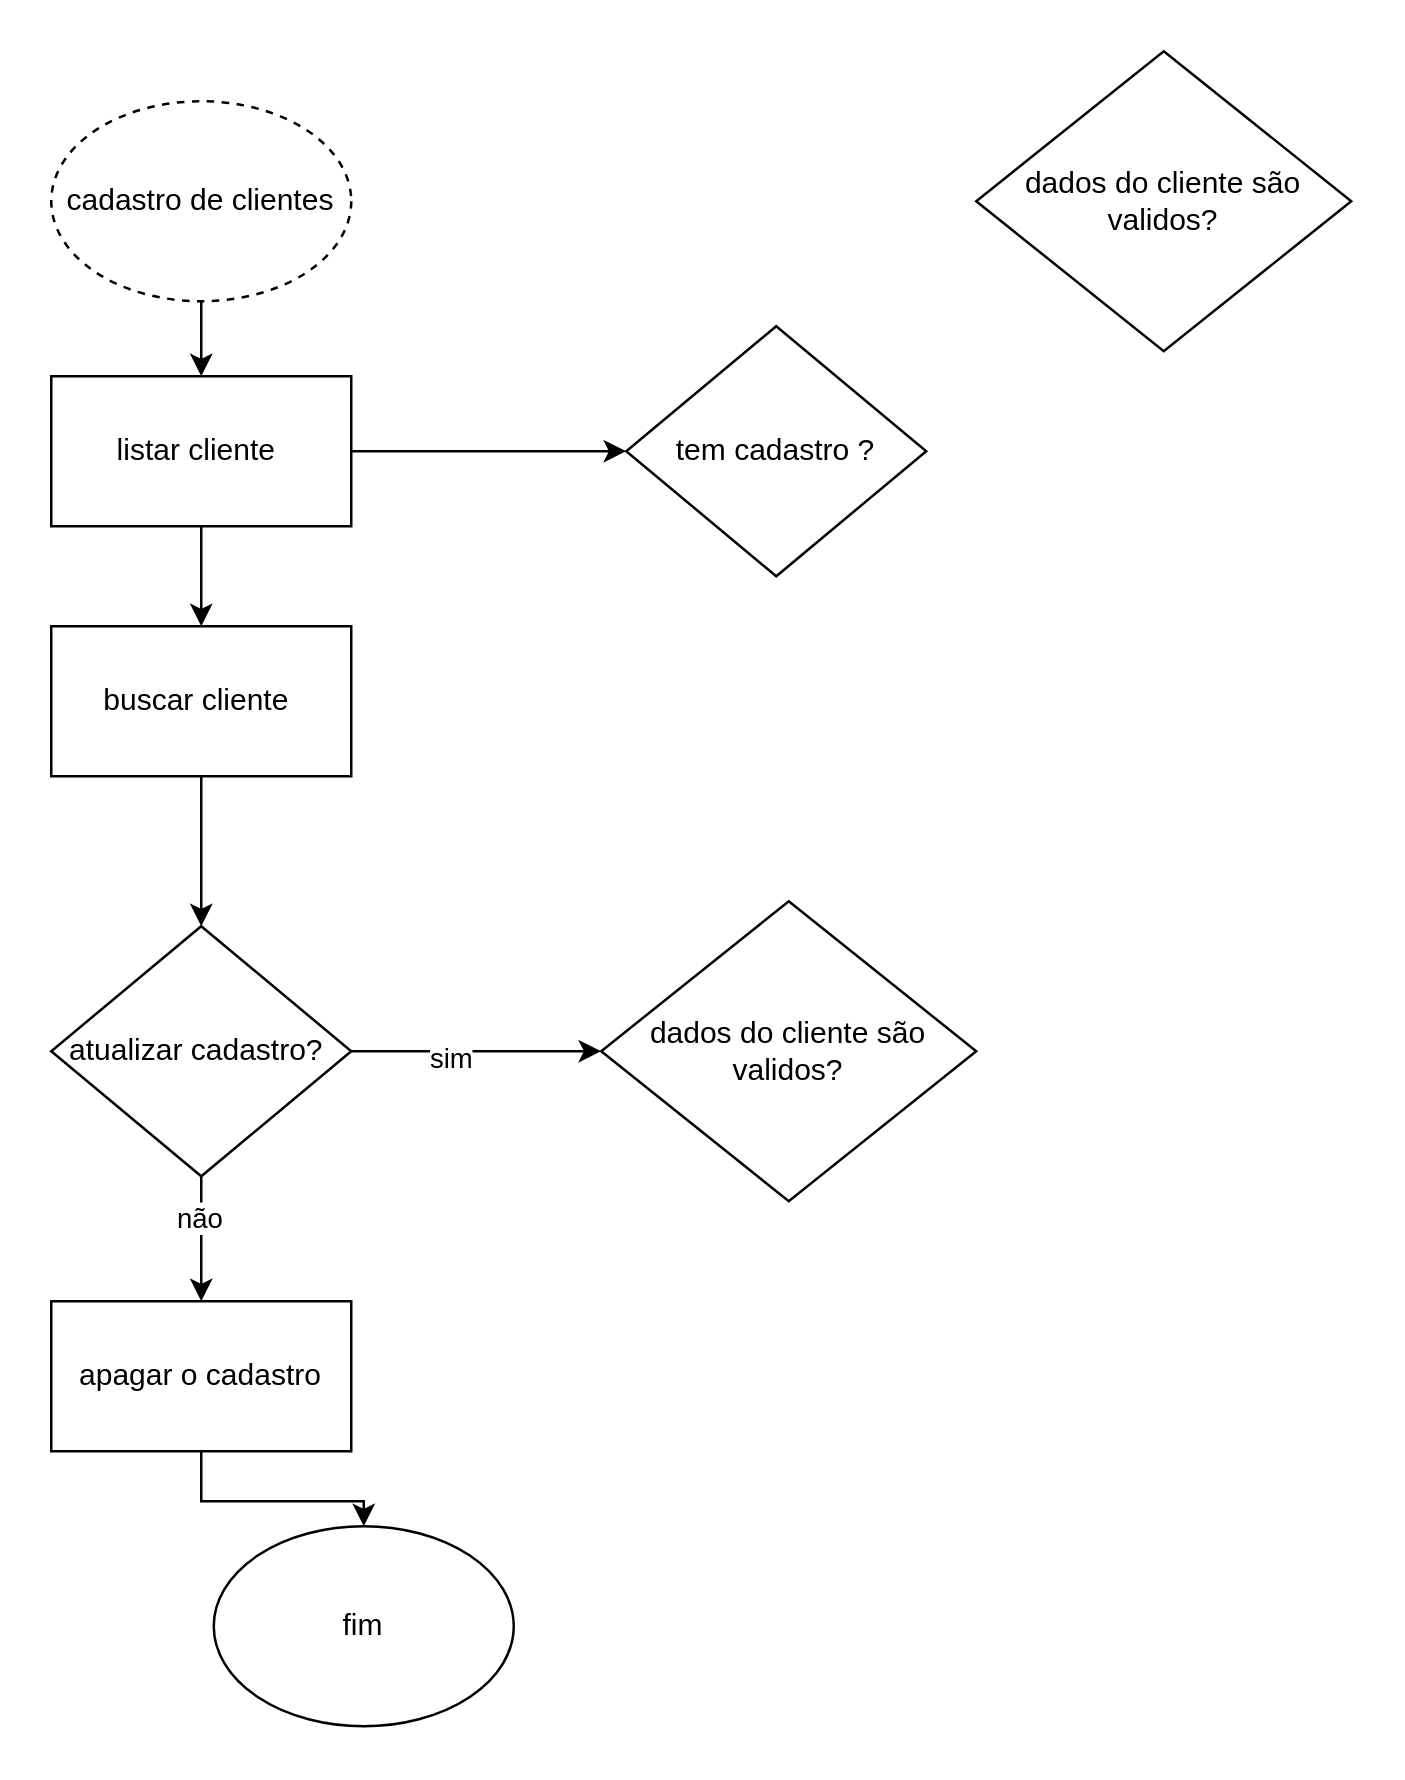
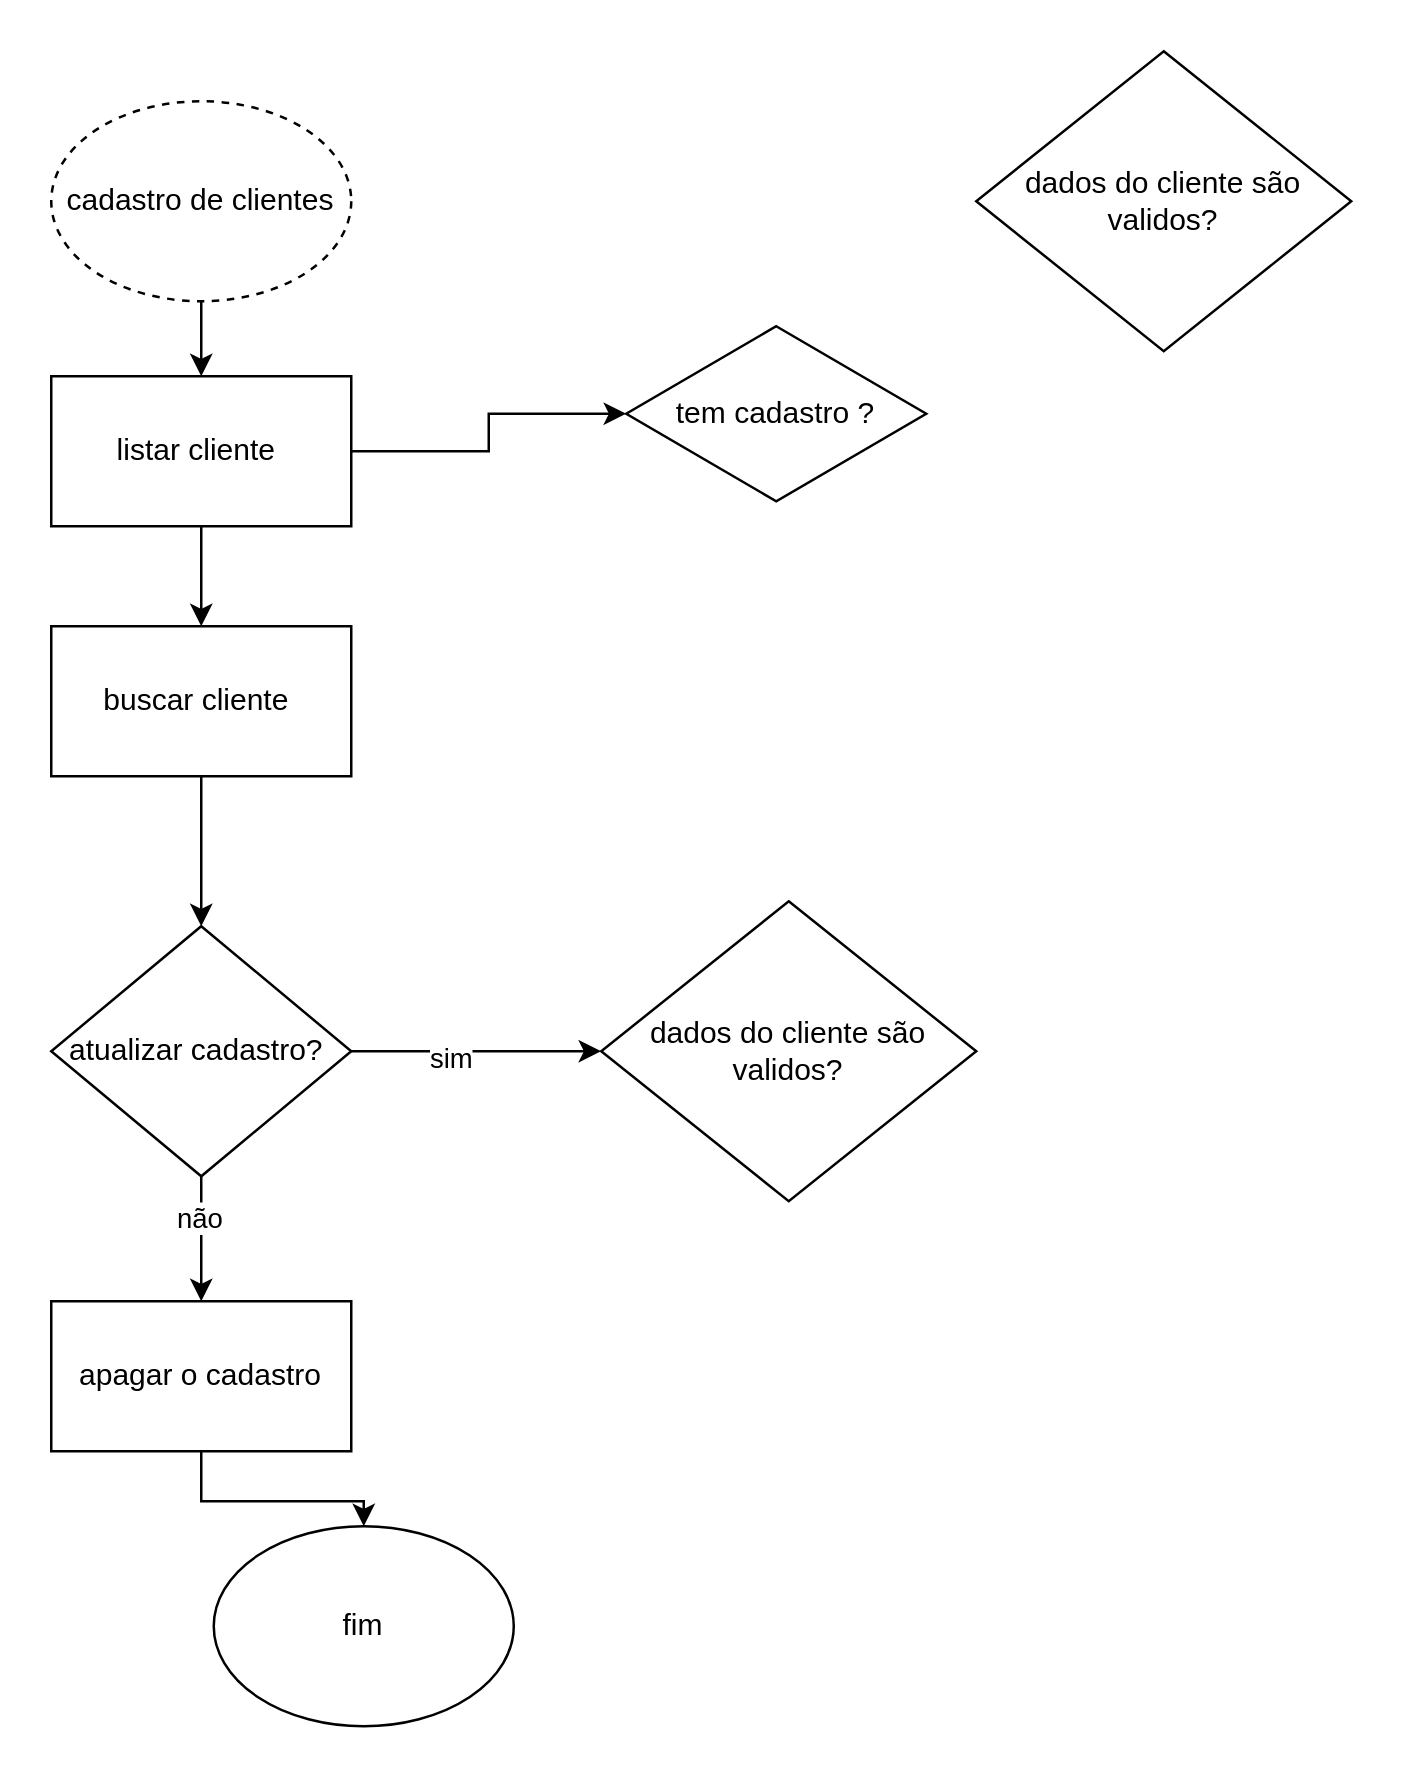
node "tem cadastro ?": size 300x250 -> 300x175
